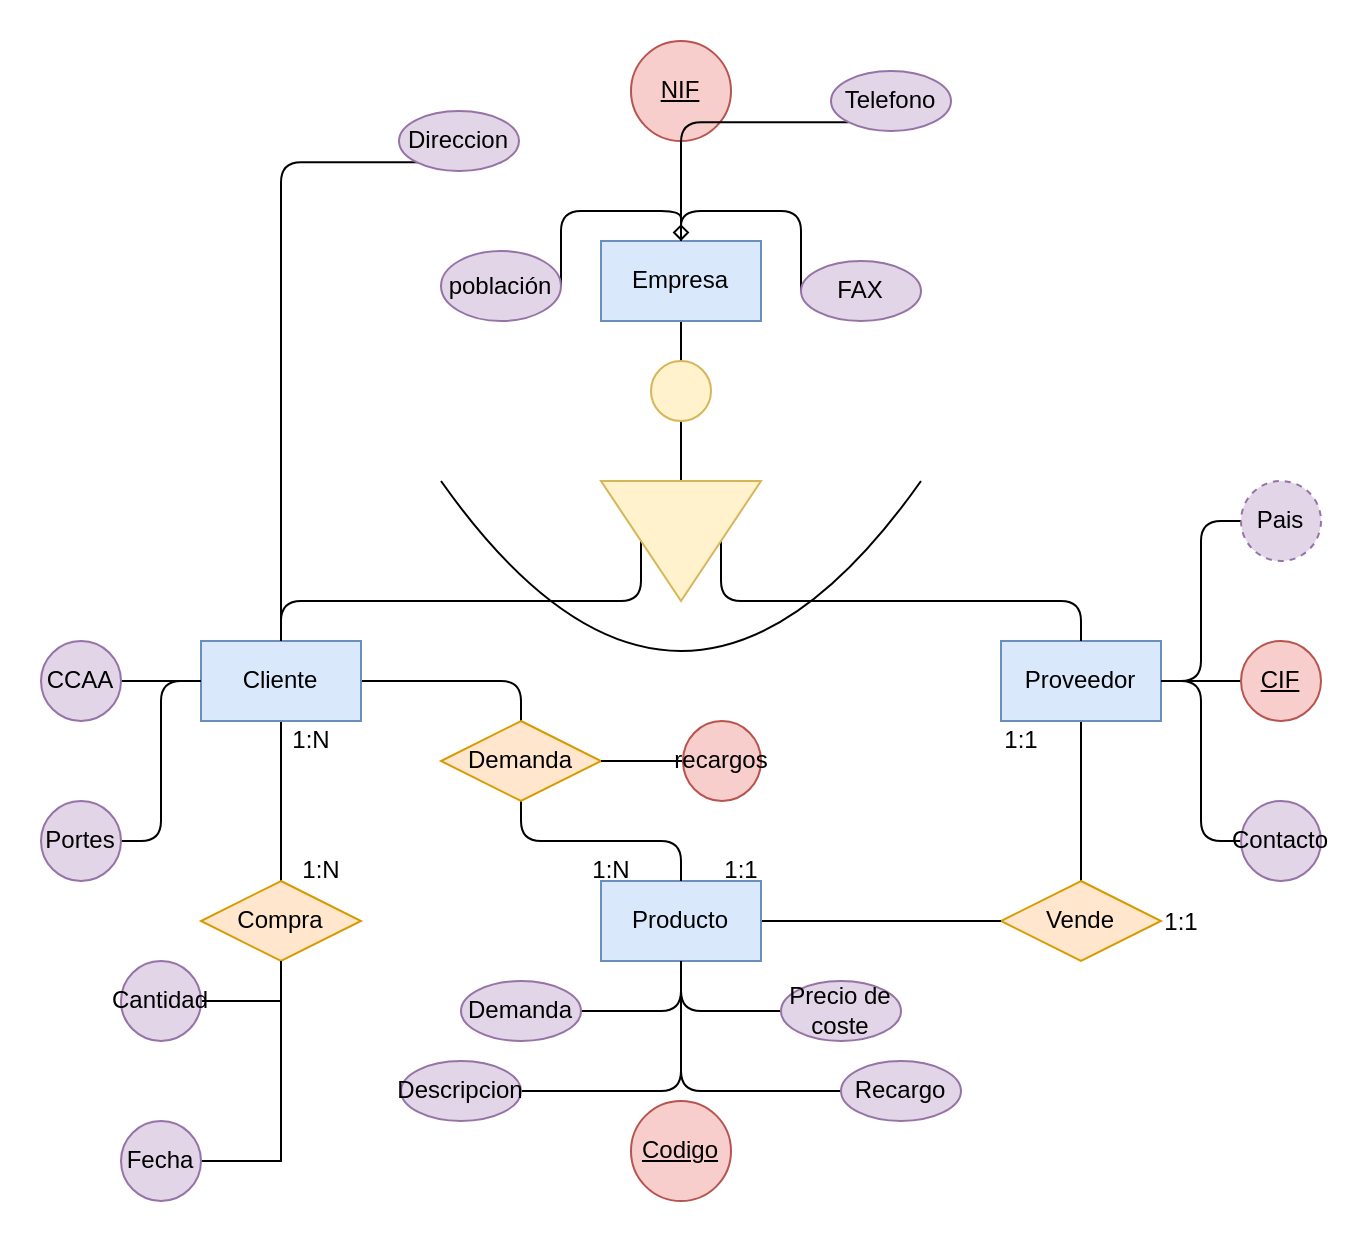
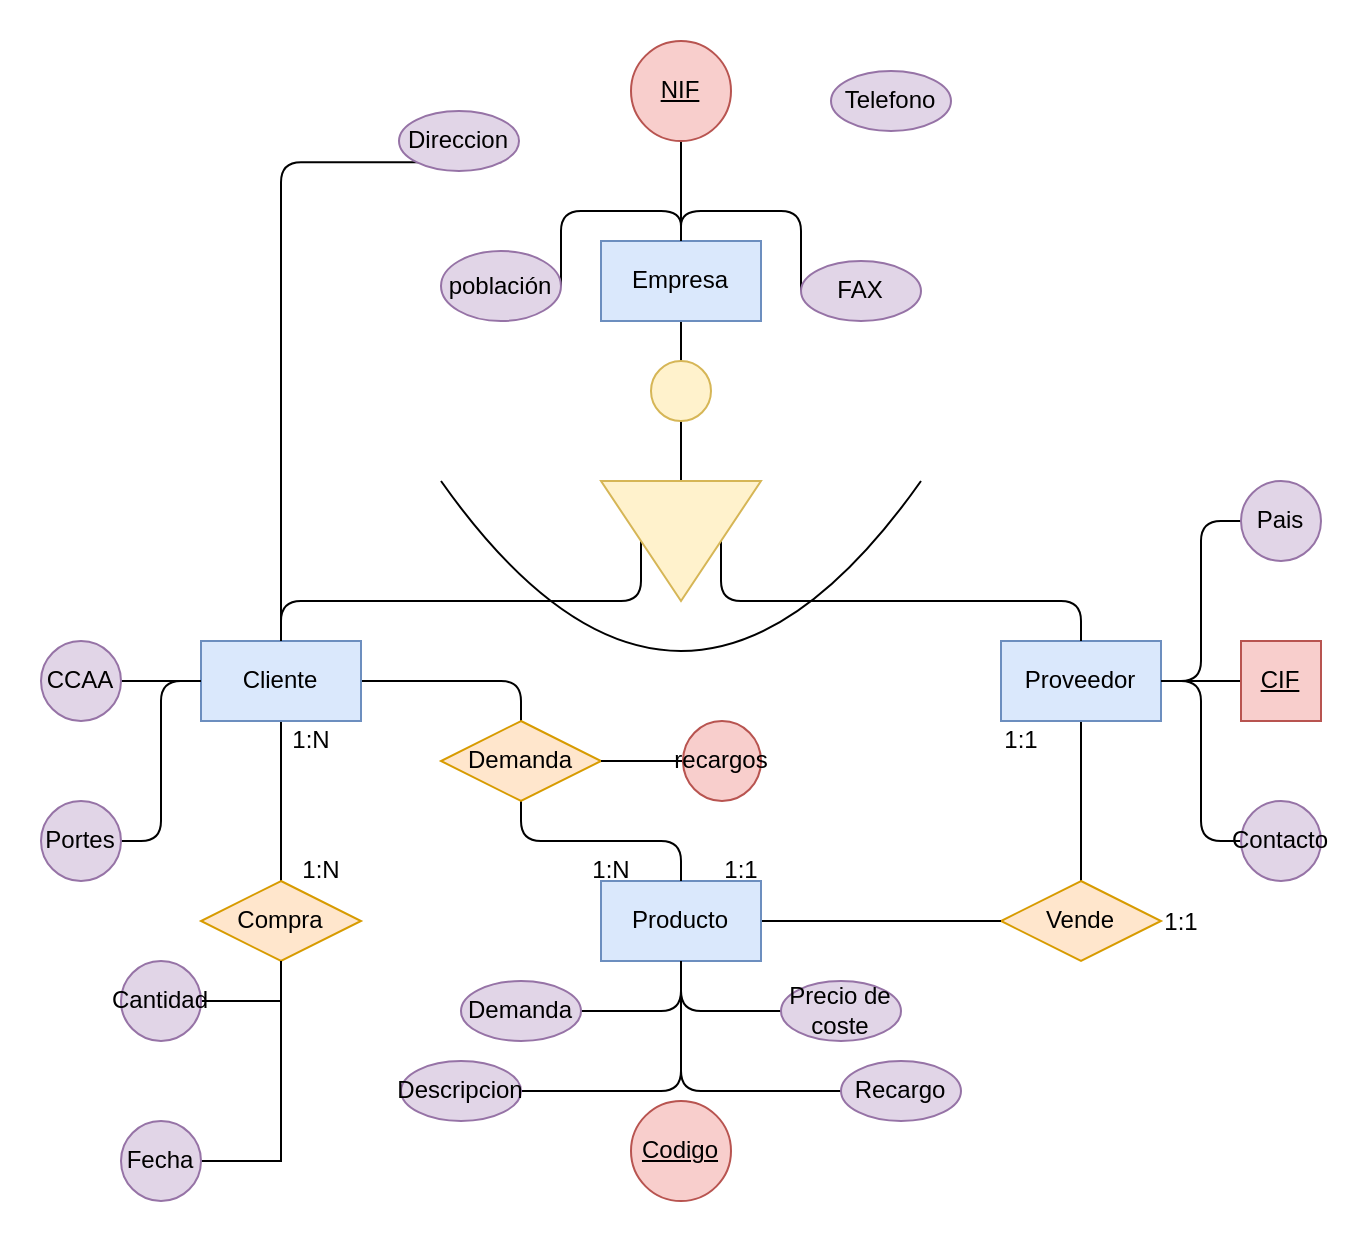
edge "Telefono" -- "Empresa": removed
edge "población" -> "Empresa": arrowhead diamond -> none
node "Pais": style dashed -> solid
node "CIF": shape ellipse -> rectangle
